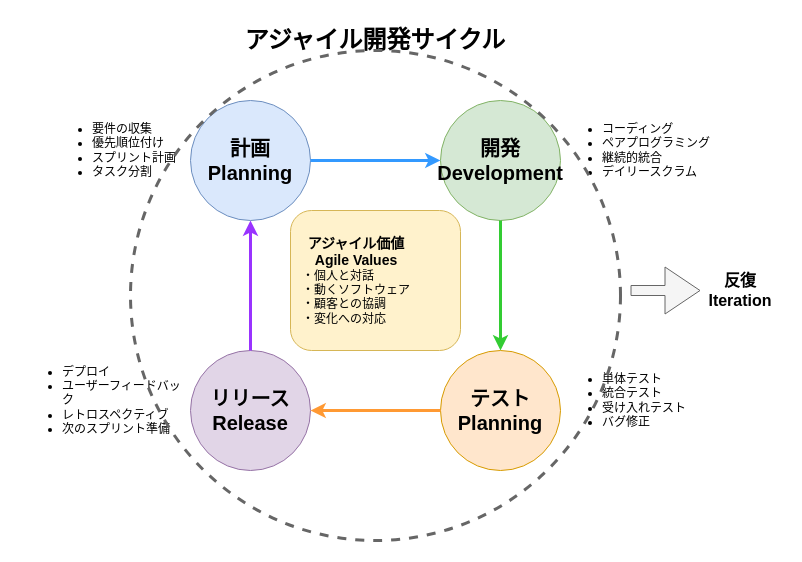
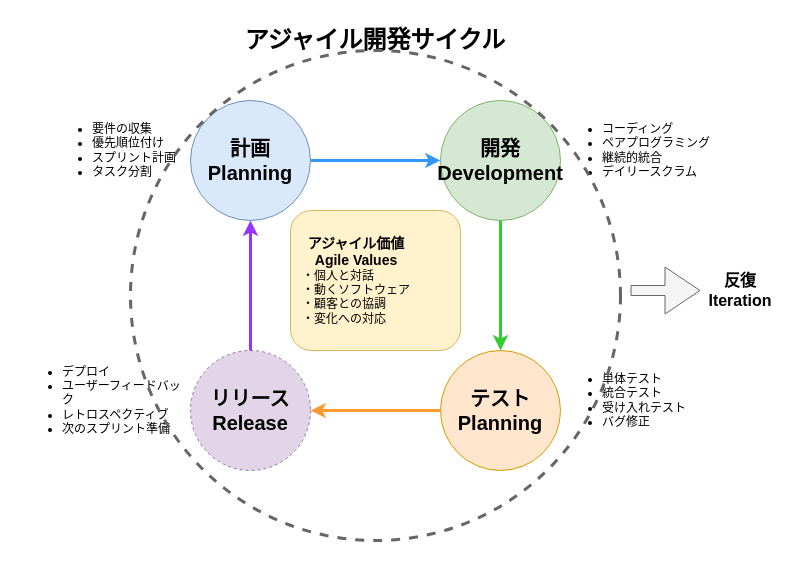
node "リリース Release": style solid -> dashed
